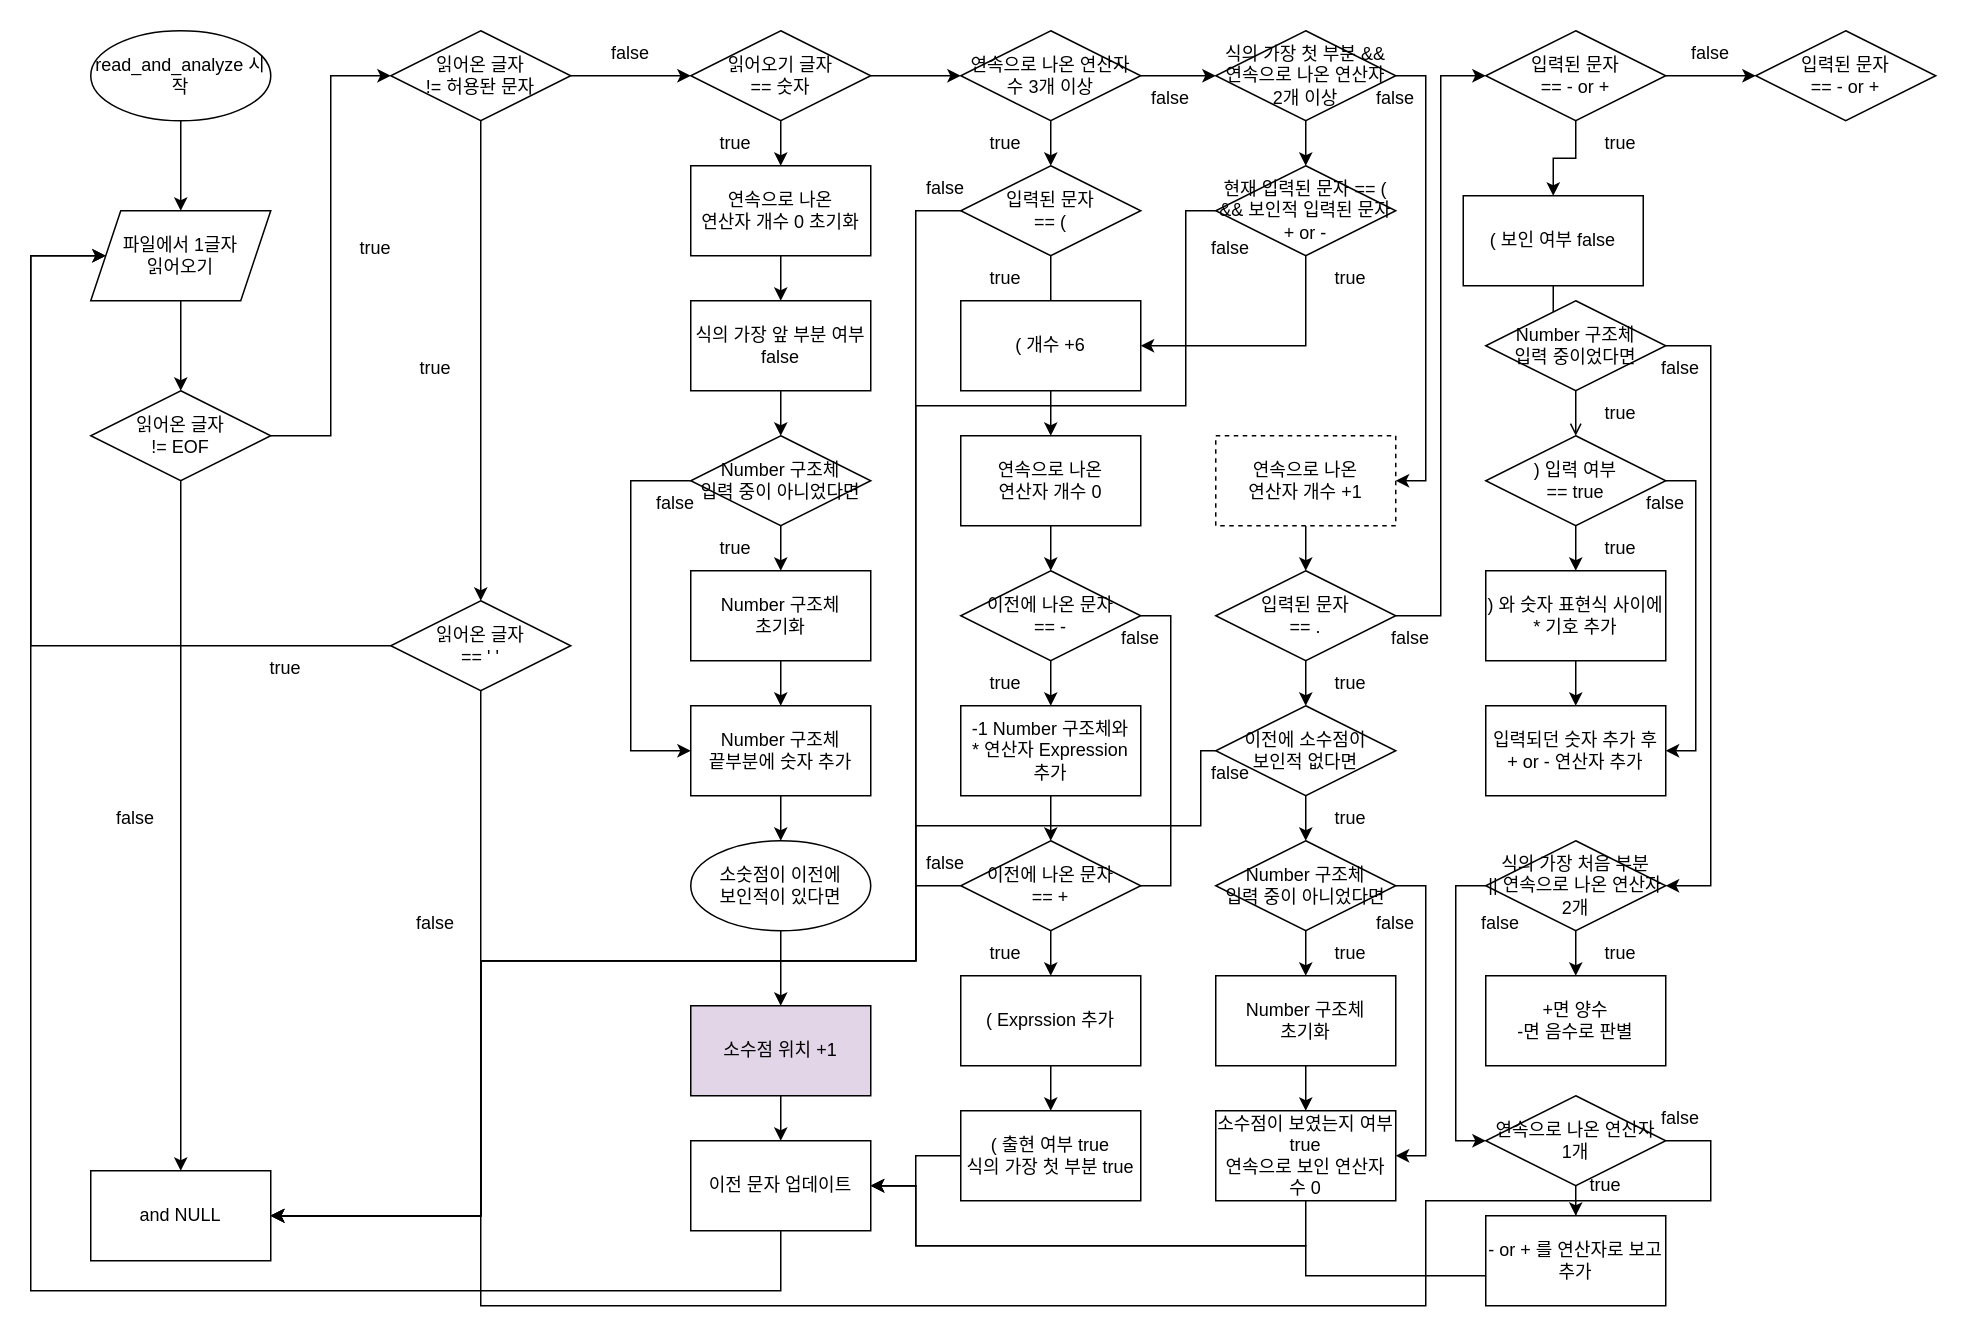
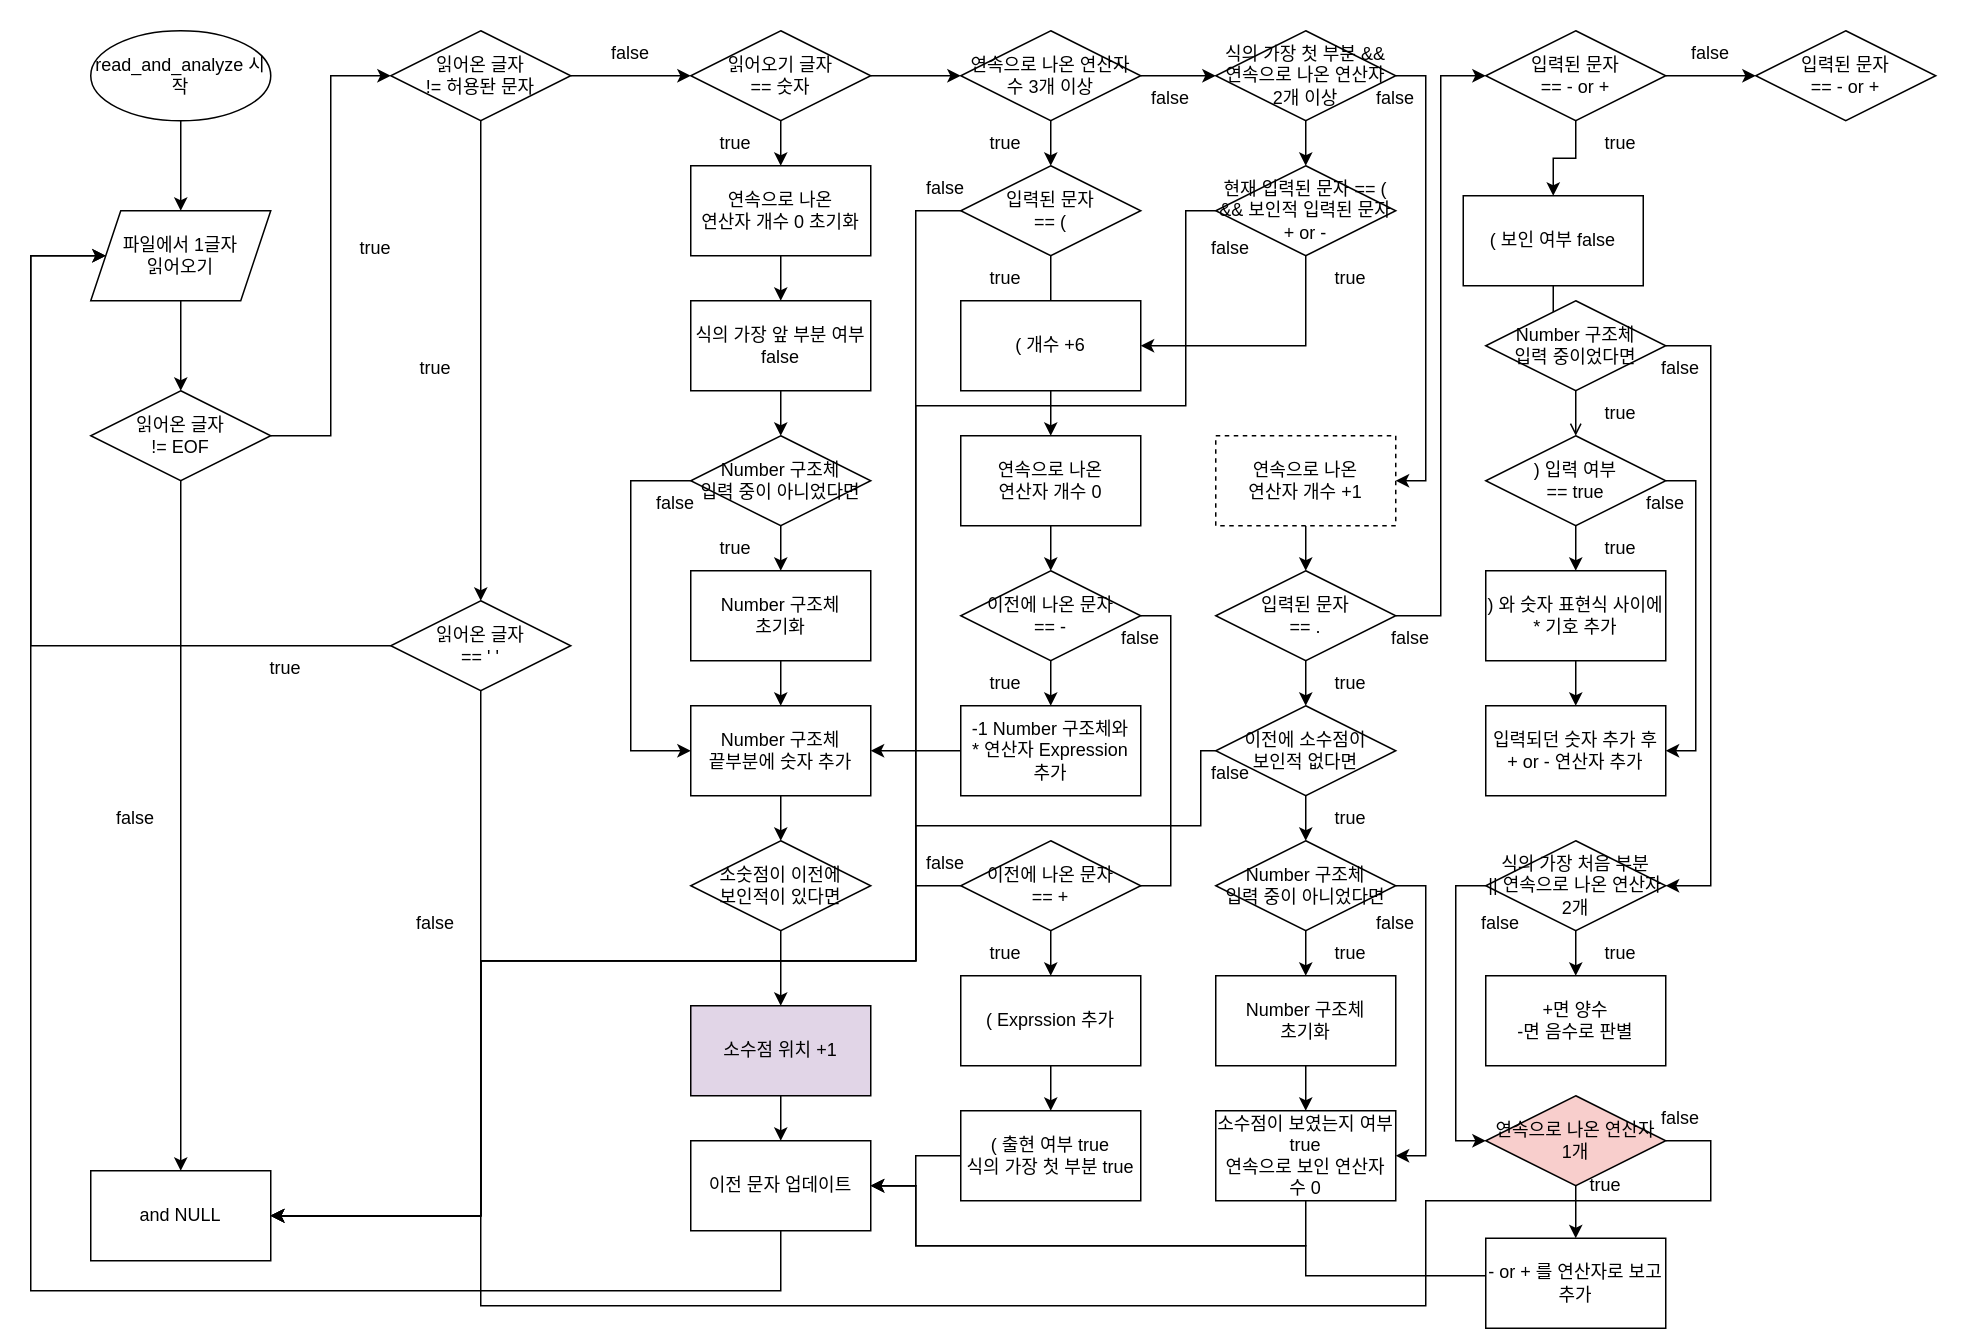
edge "-1 Number 구조체와 * 연산자 Expression 추가" -> "이전에 나온 문자 == +": now "-1 Number 구조체와 * 연산자 Expression 추가" -> "Number 구조체 끝부분에 숫자 추가"
node "소숫점이 이전에 보인적이 있다면": shape ellipse -> diamond
node "연속으로 나온 연산자 1개": fillcolor #ffffff -> #f8cecc
node "- or + 를 연산자로 보고 추가": moved (1576, 1261) -> (1576, 1283)
